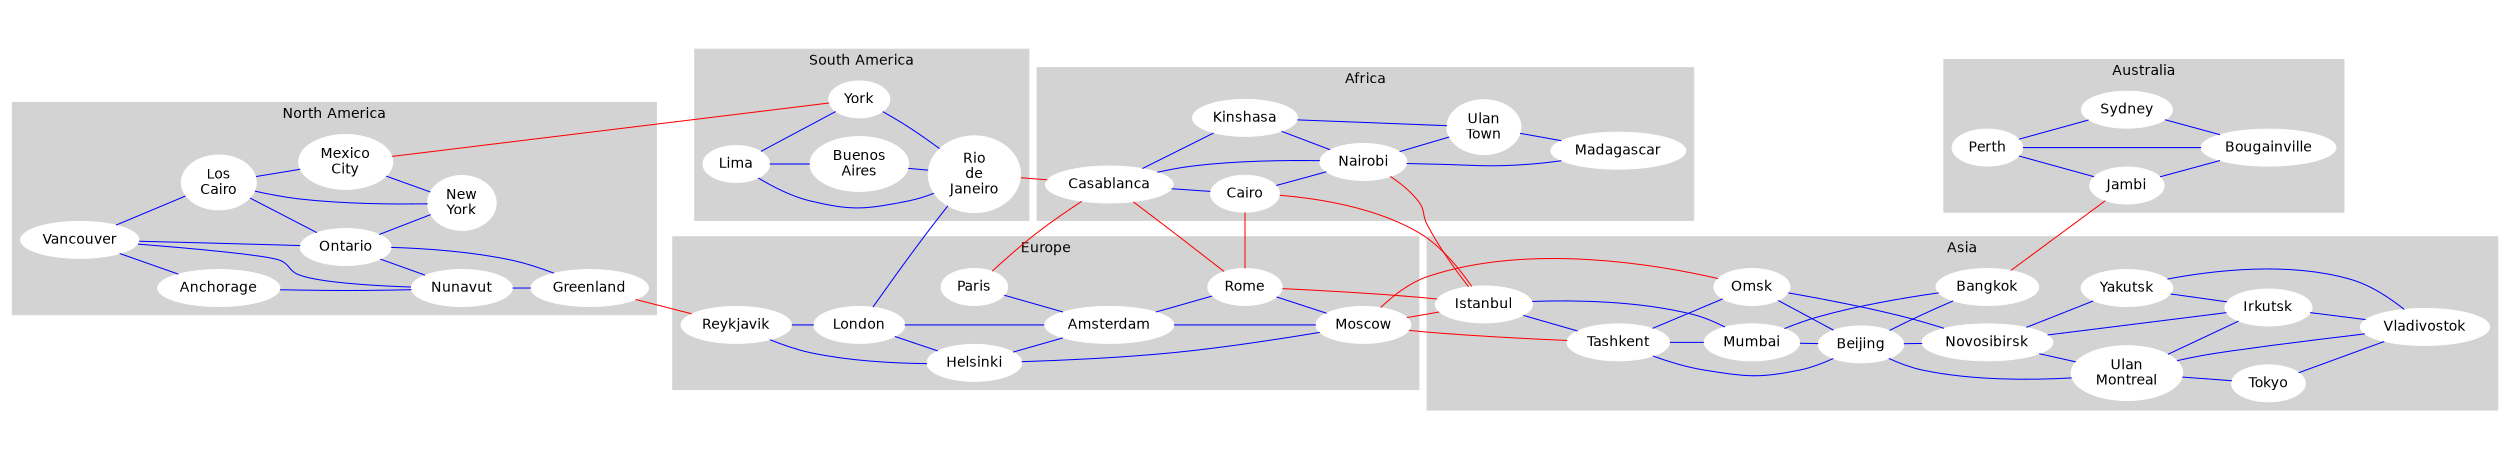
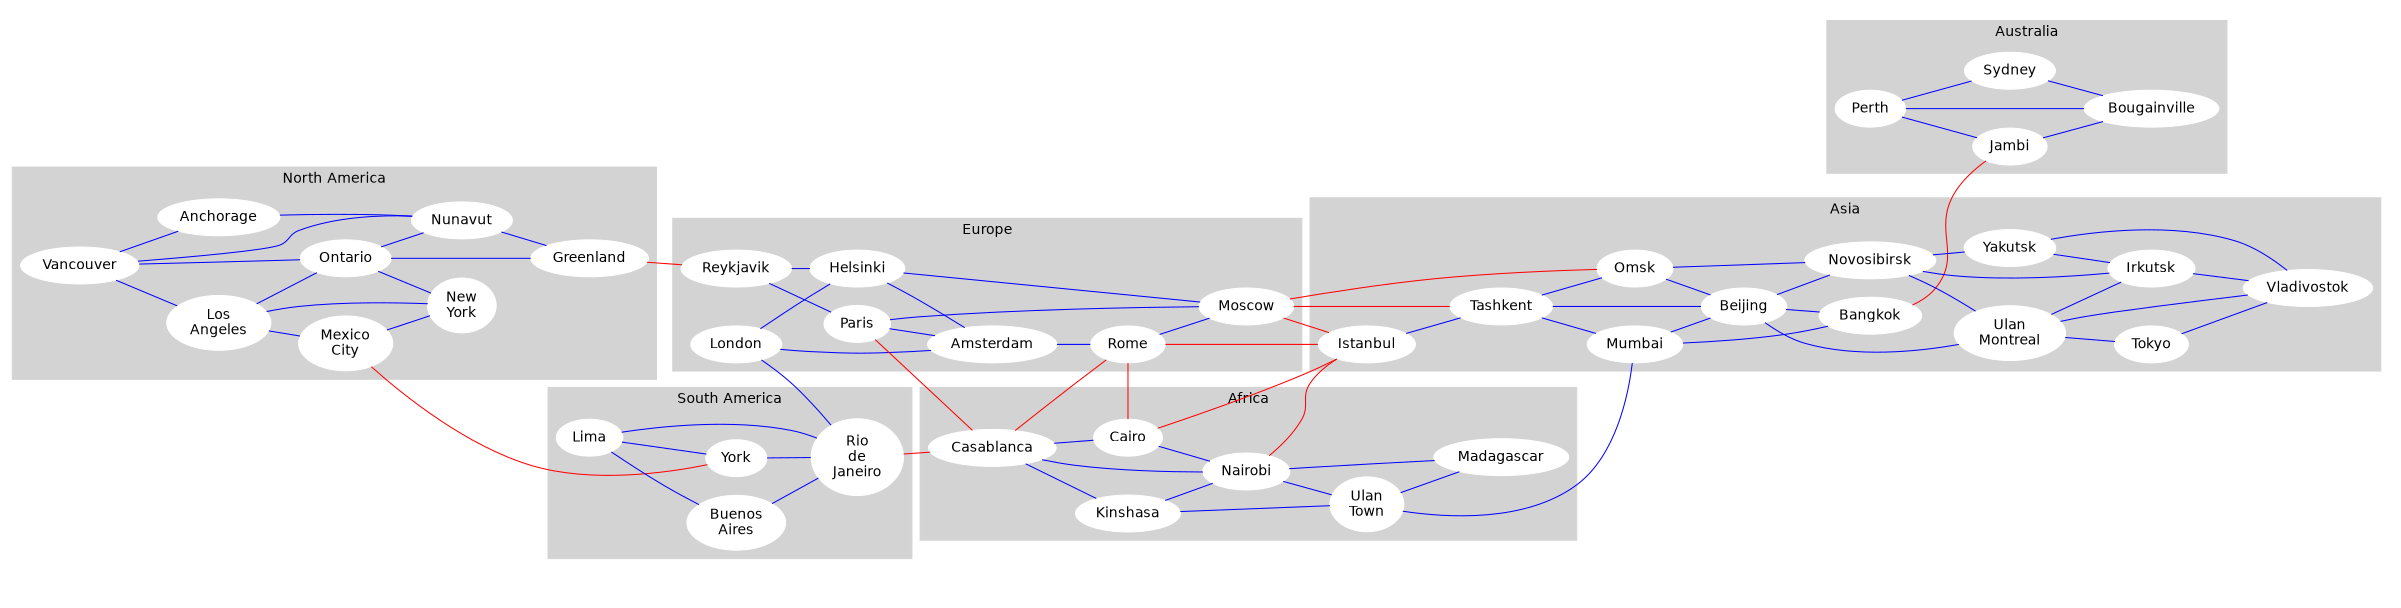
node "Los Cairo": label "Los Cairo" -> "Los Angeles"
edge "Istanbul" -- "Mumbai": now "Ulan Town" -- "Mumbai"
edge "Reykjavik" -- "London": now "Reykjavik" -- "Paris"
edge "Amsterdam" -- "Moscow": now "Paris" -- "Moscow"
